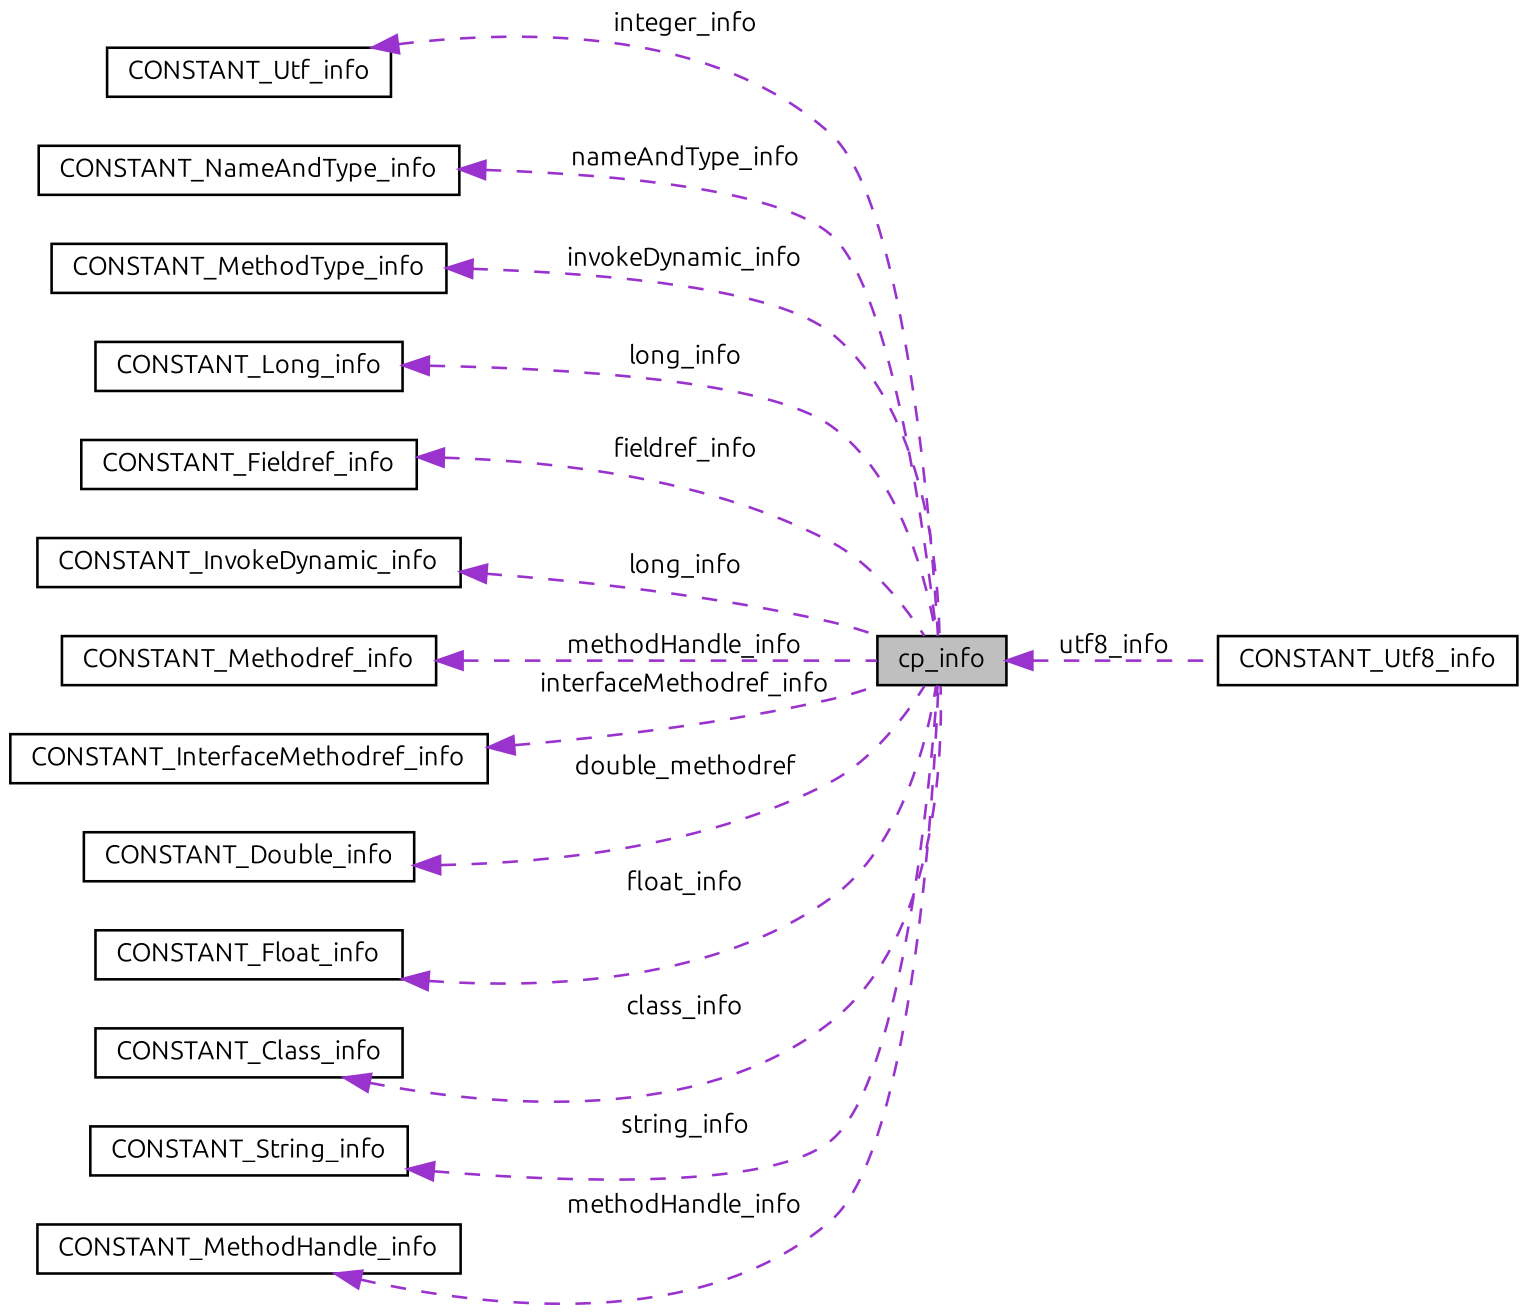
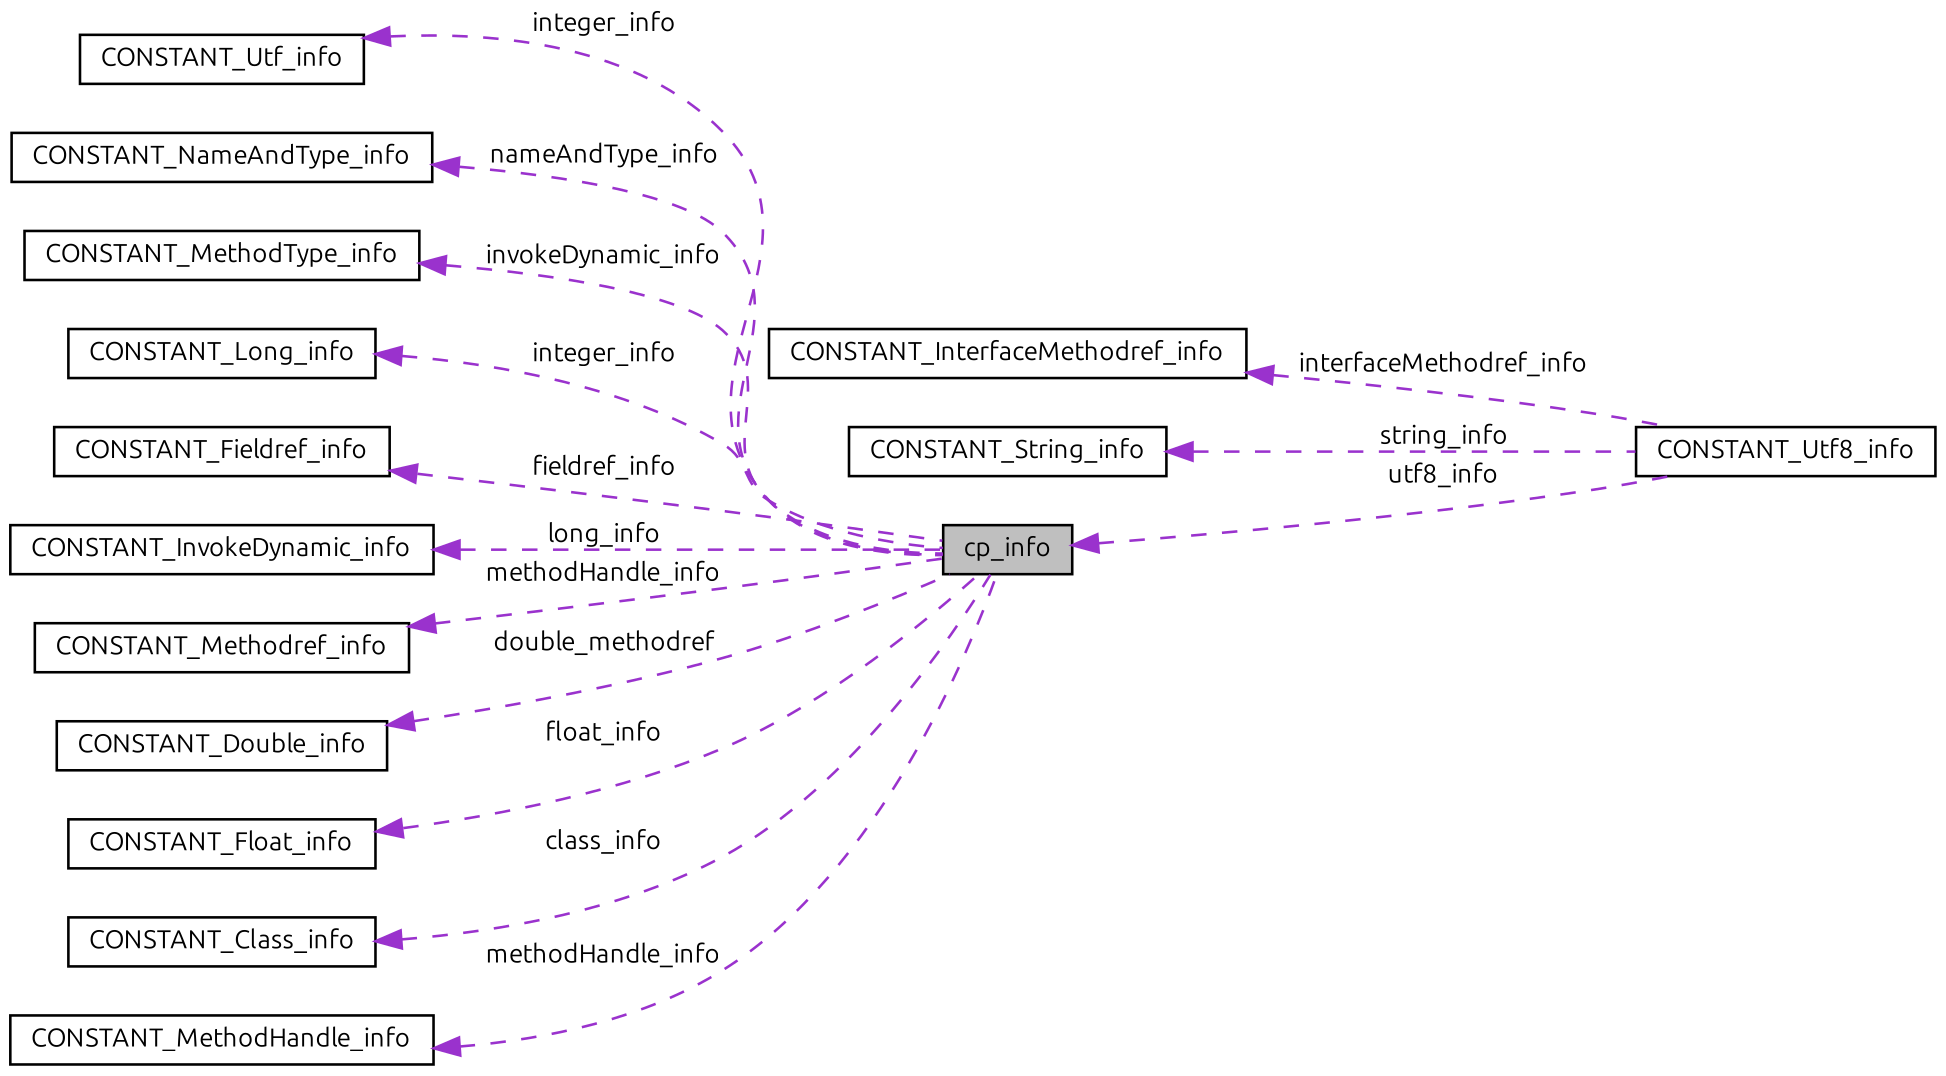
edge "cp_info" -> "CONSTANT_Long_info": label " long_info" -> " integer_info"
edge "cp_info" -> "CONSTANT_InterfaceMethodref_info": now "CONSTANT_Utf8_info" -> "CONSTANT_InterfaceMethodref_info"
edge "cp_info" -> "CONSTANT_String_info": now "CONSTANT_Utf8_info" -> "CONSTANT_String_info"
